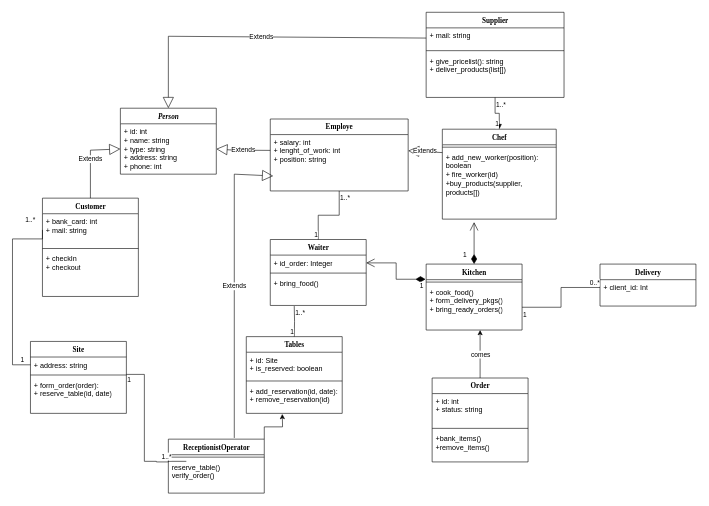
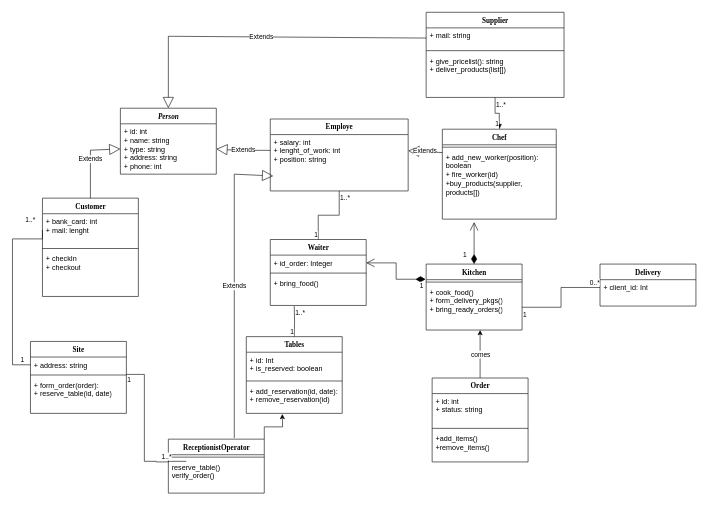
node "+ bank_card: int + mail: string": label "+ bank_card: int + mail: string" -> "+ bank_card: int + mail: lenght"
node "+ id: Site + is_reserved: boolean": label "+ id: Site + is_reserved: boolean" -> "+ id: Int + is_reserved: boolean"
node "+bank_items() +remove_items()": label "+bank_items() +remove_items()" -> "+add_items() +remove_items()"
